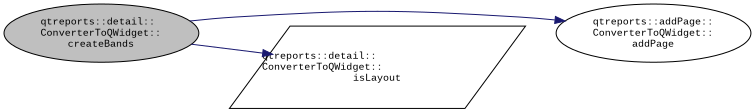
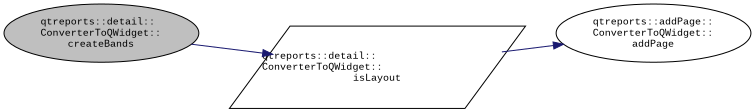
edge "qtreports::detail:: ConverterToQWidget:: createBands" -> "qtreports::addPage:: ConverterToQWidget:: addPage": now "qtreports::detail:: ConverterToQWidget:: isLayout" -> "qtreports::addPage:: ConverterToQWidget:: addPage"
